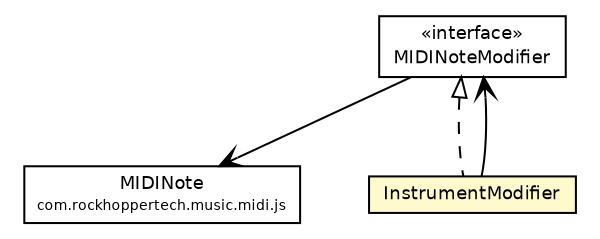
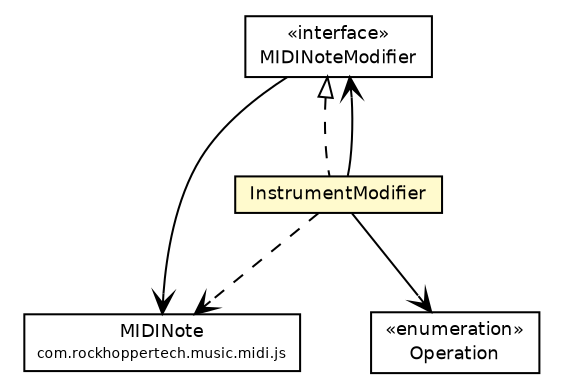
edge "InstrumentModifier" -> "MIDINote": added
node "Operation": added
